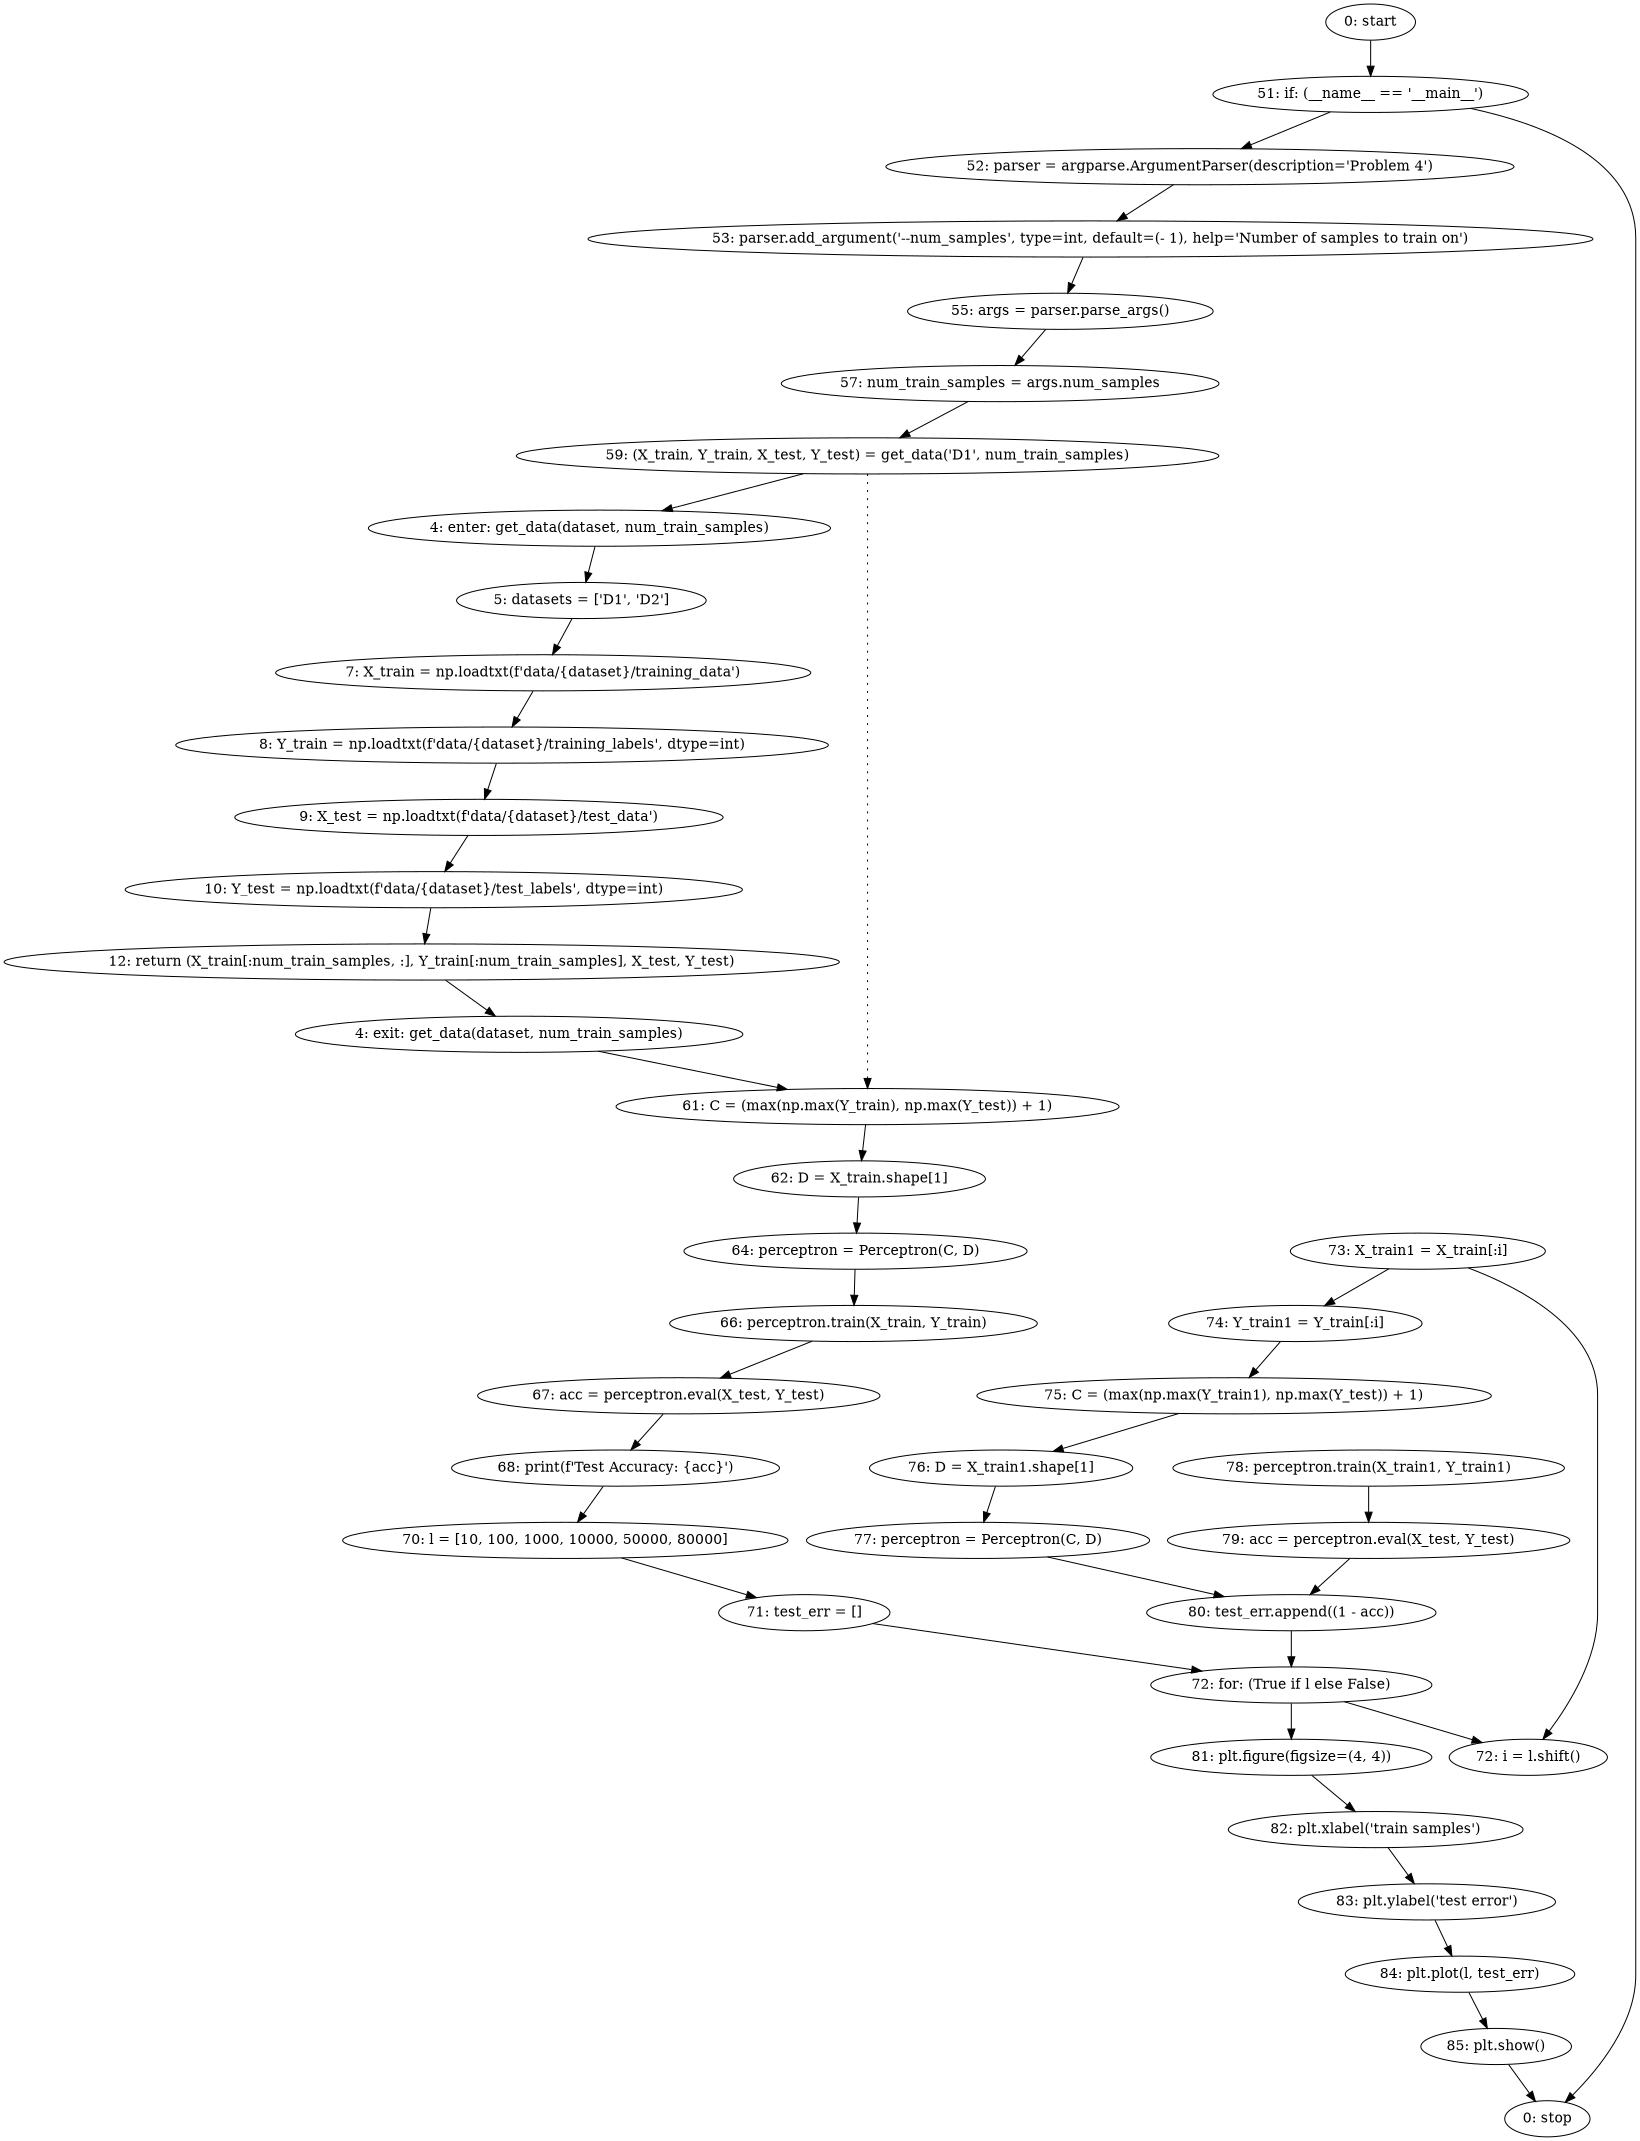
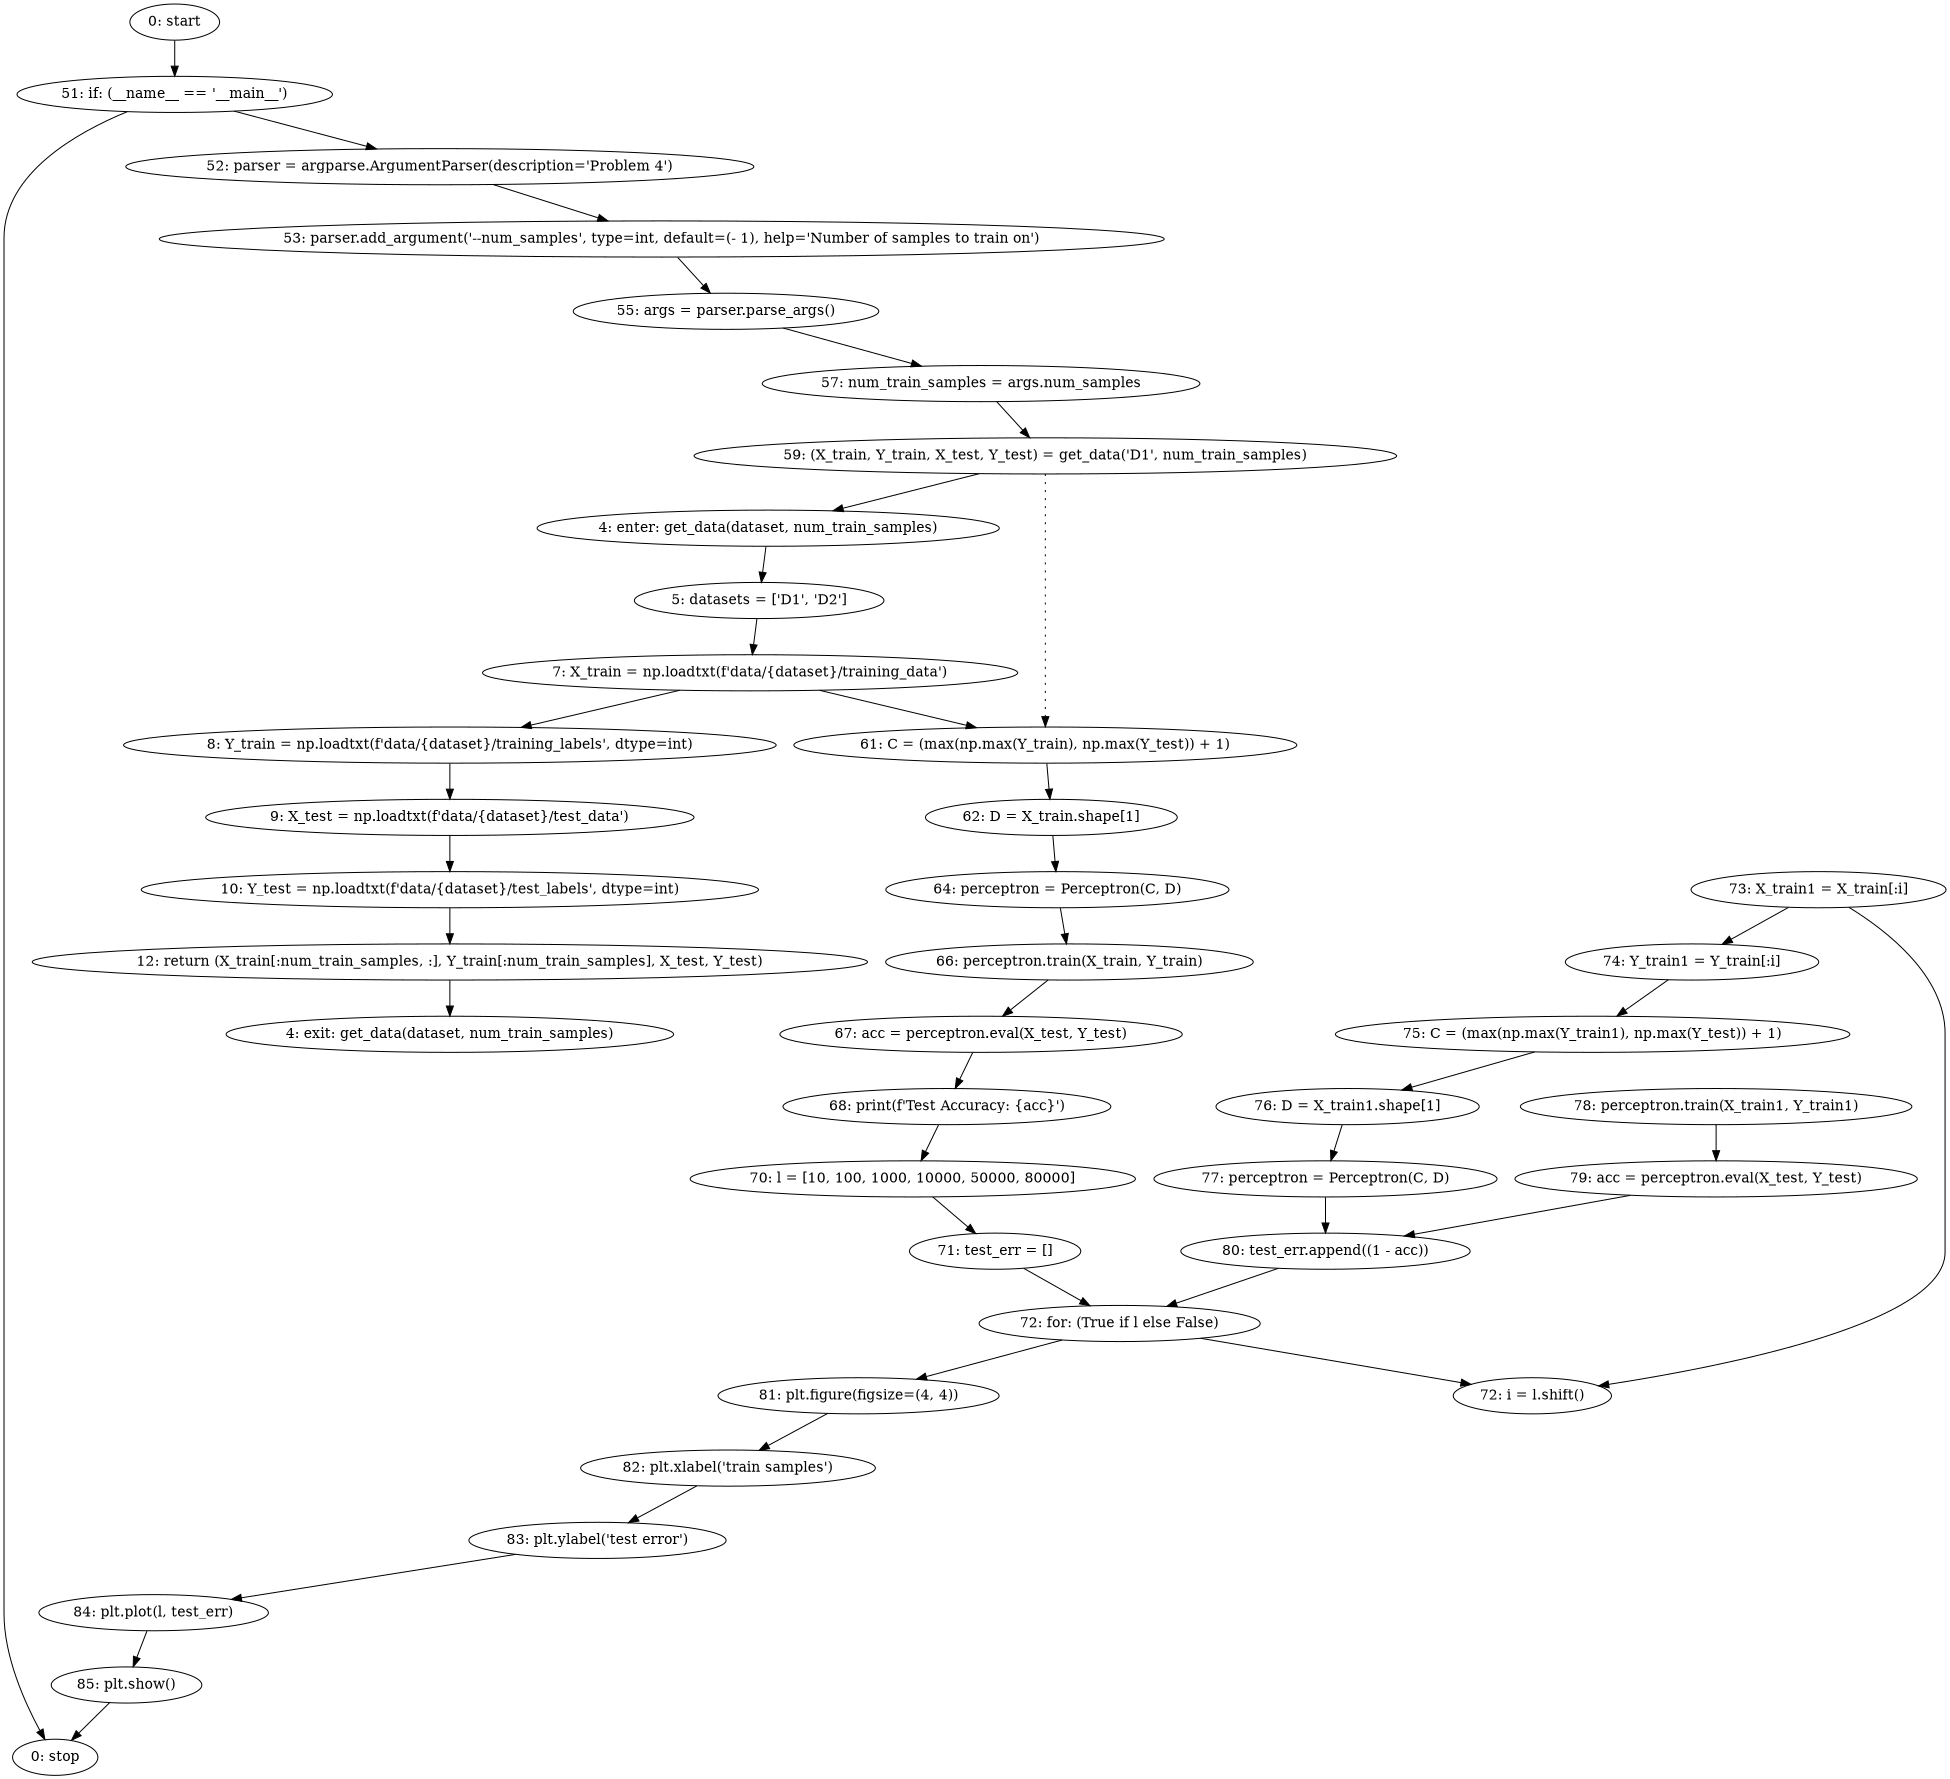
edge "4: exit: get_data(dataset, num_train_samples)" -> "61: C = (max(np.max(Y_train), np.max(Y_test)) + 1)": now "7: X_train = np.loadtxt(f'data/{dataset}/training_data')" -> "61: C = (max(np.max(Y_train), np.max(Y_test)) + 1)"
